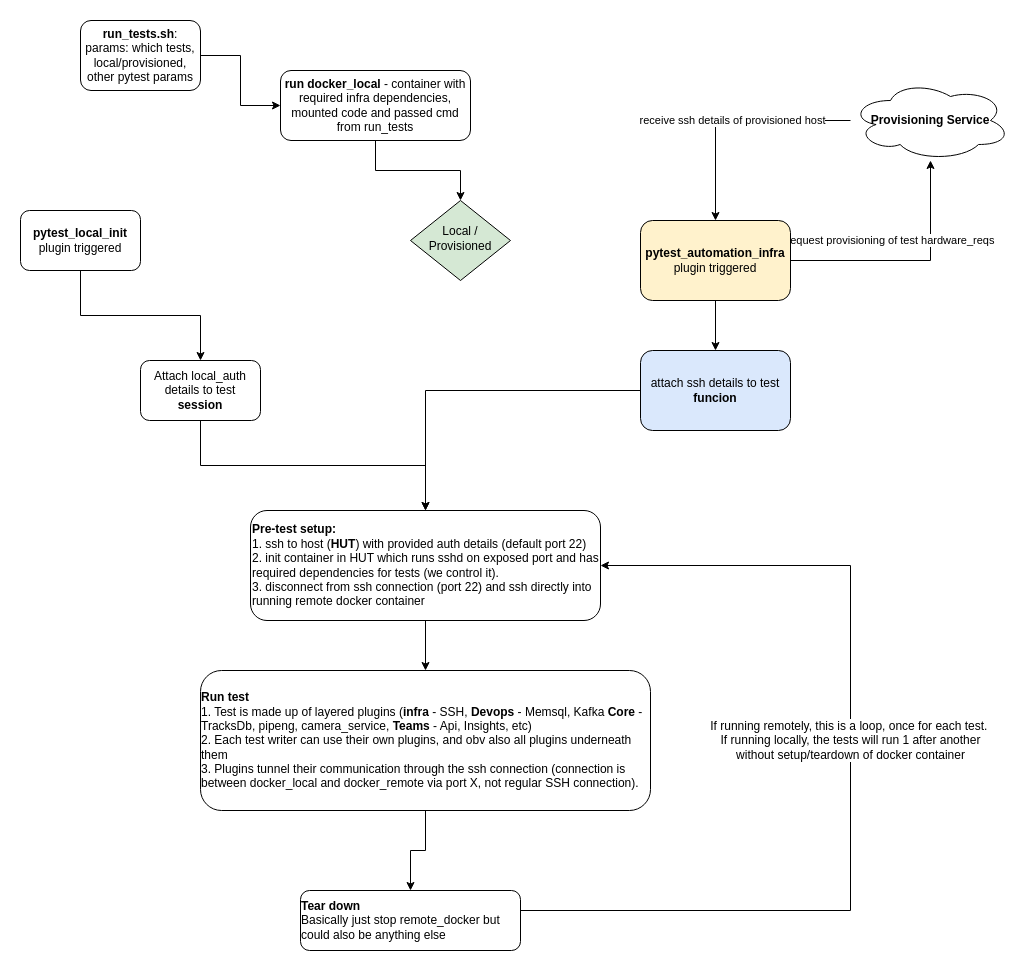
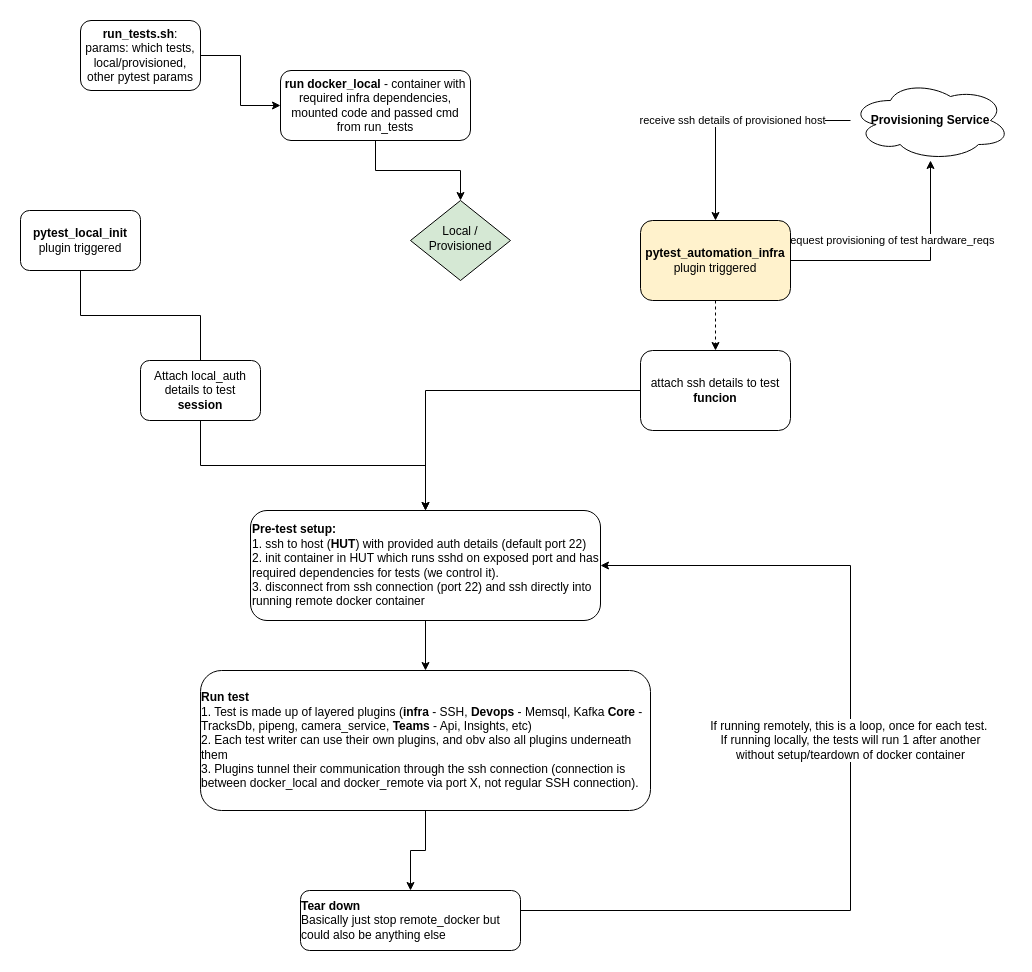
edge "pytest_automation_infra plugin triggered" -> "attach ssh details to test funcion": style solid -> dashed
edge "pytest_local_init plugin triggered" -> "Attach local_auth details to test session": arrowhead classic -> none
node "attach ssh details to test funcion": fillcolor #dae8fc -> #ffffff
